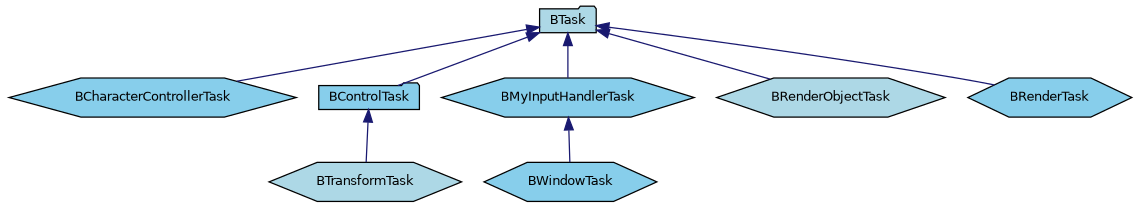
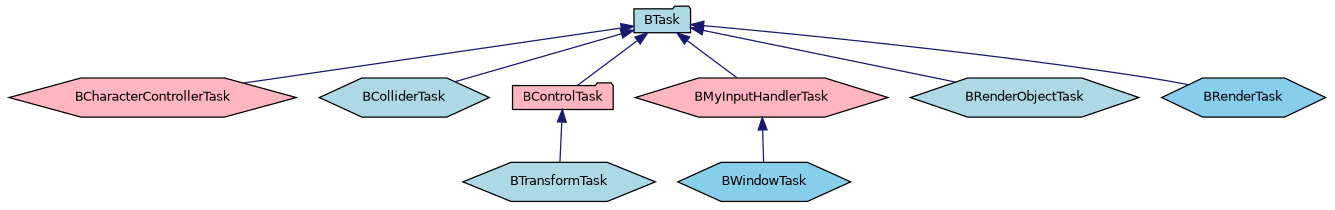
node "BCharacterControllerTask": fillcolor skyblue -> lightpink
node "BControlTask": fillcolor skyblue -> lightpink
node "BColliderTask": added
node "BMyInputHandlerTask": fillcolor skyblue -> lightpink
